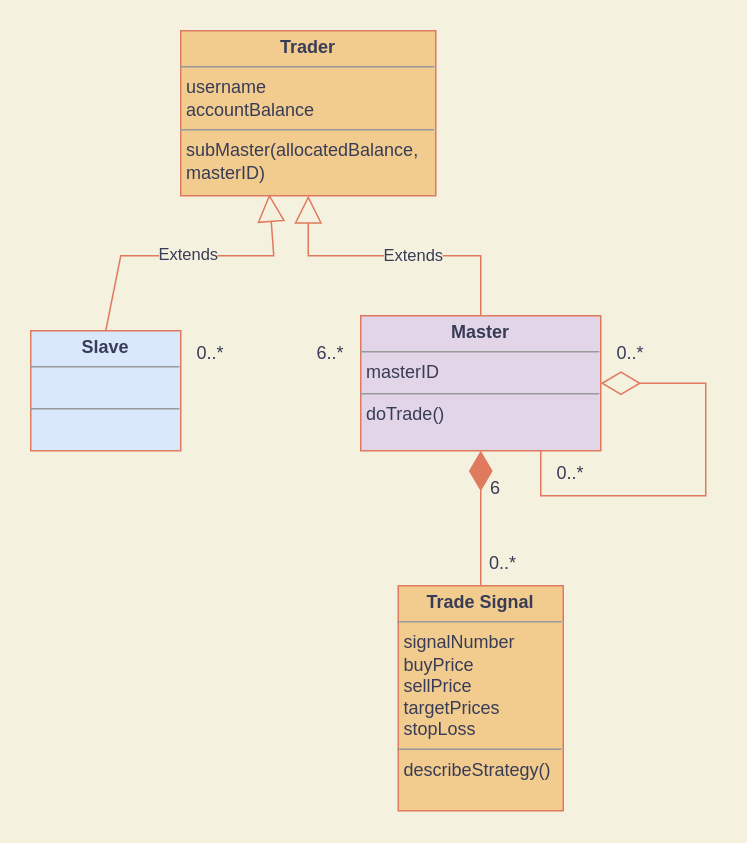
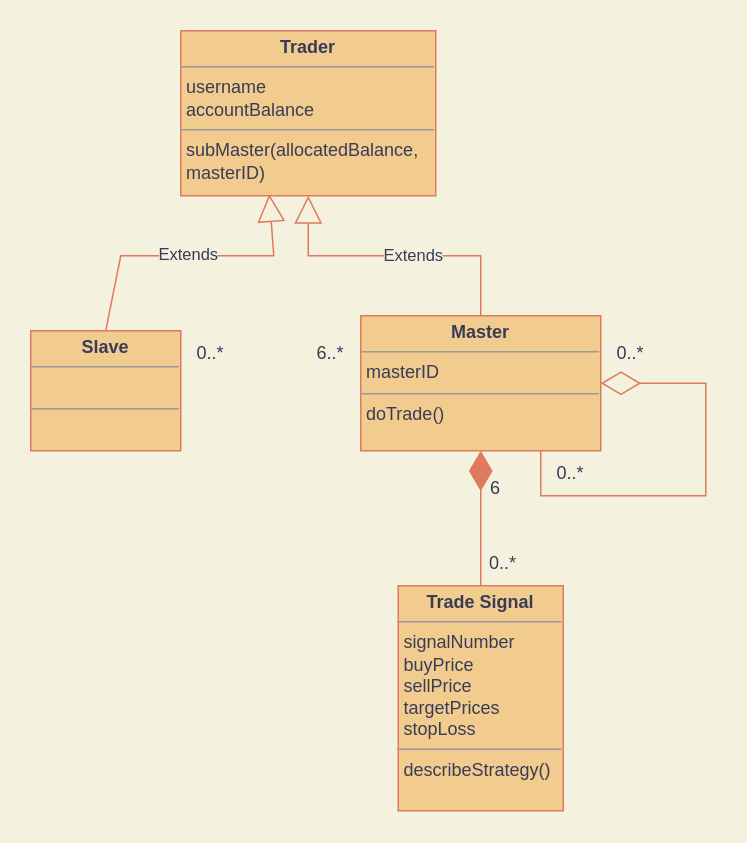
node "Master masterID doTrade()": fillcolor #e1d5e7 -> #f2cc8f
node "Slave": fillcolor #dae8fc -> #f2cc8f
